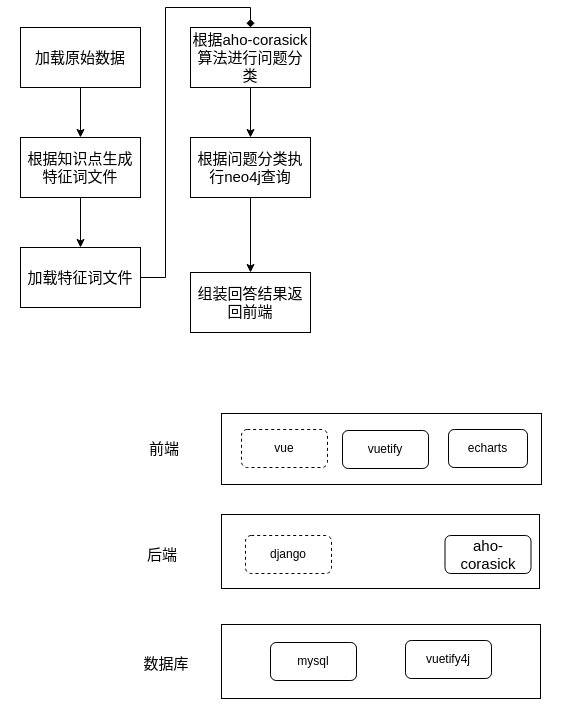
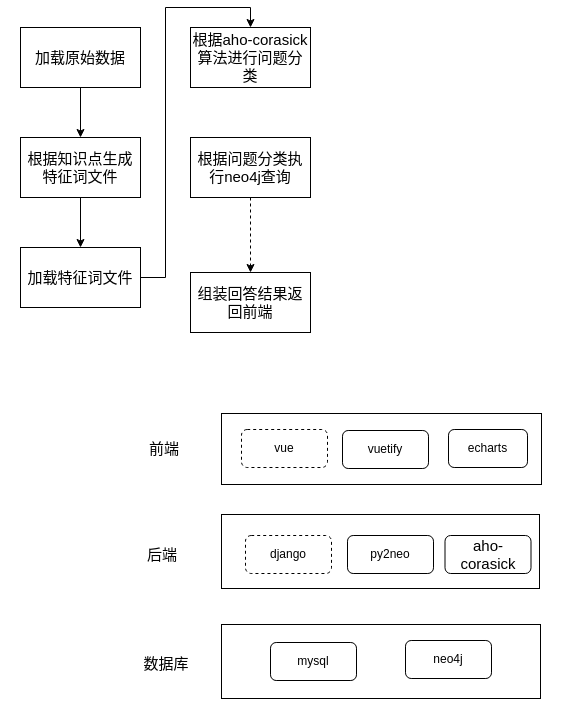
edge "加载特征词文件" -> "根据aho-corasick算法进行问题分类": arrowhead diamond -> classic
edge "根据aho-corasick算法进行问题分类" -> "根据问题分类执行neo4j查询": removed
edge "根据问题分类执行neo4j查询" -> "组装回答结果返回前端": style solid -> dashed
node "py2neo": added
node "vuetify4j": label "vuetify4j" -> "neo4j"
